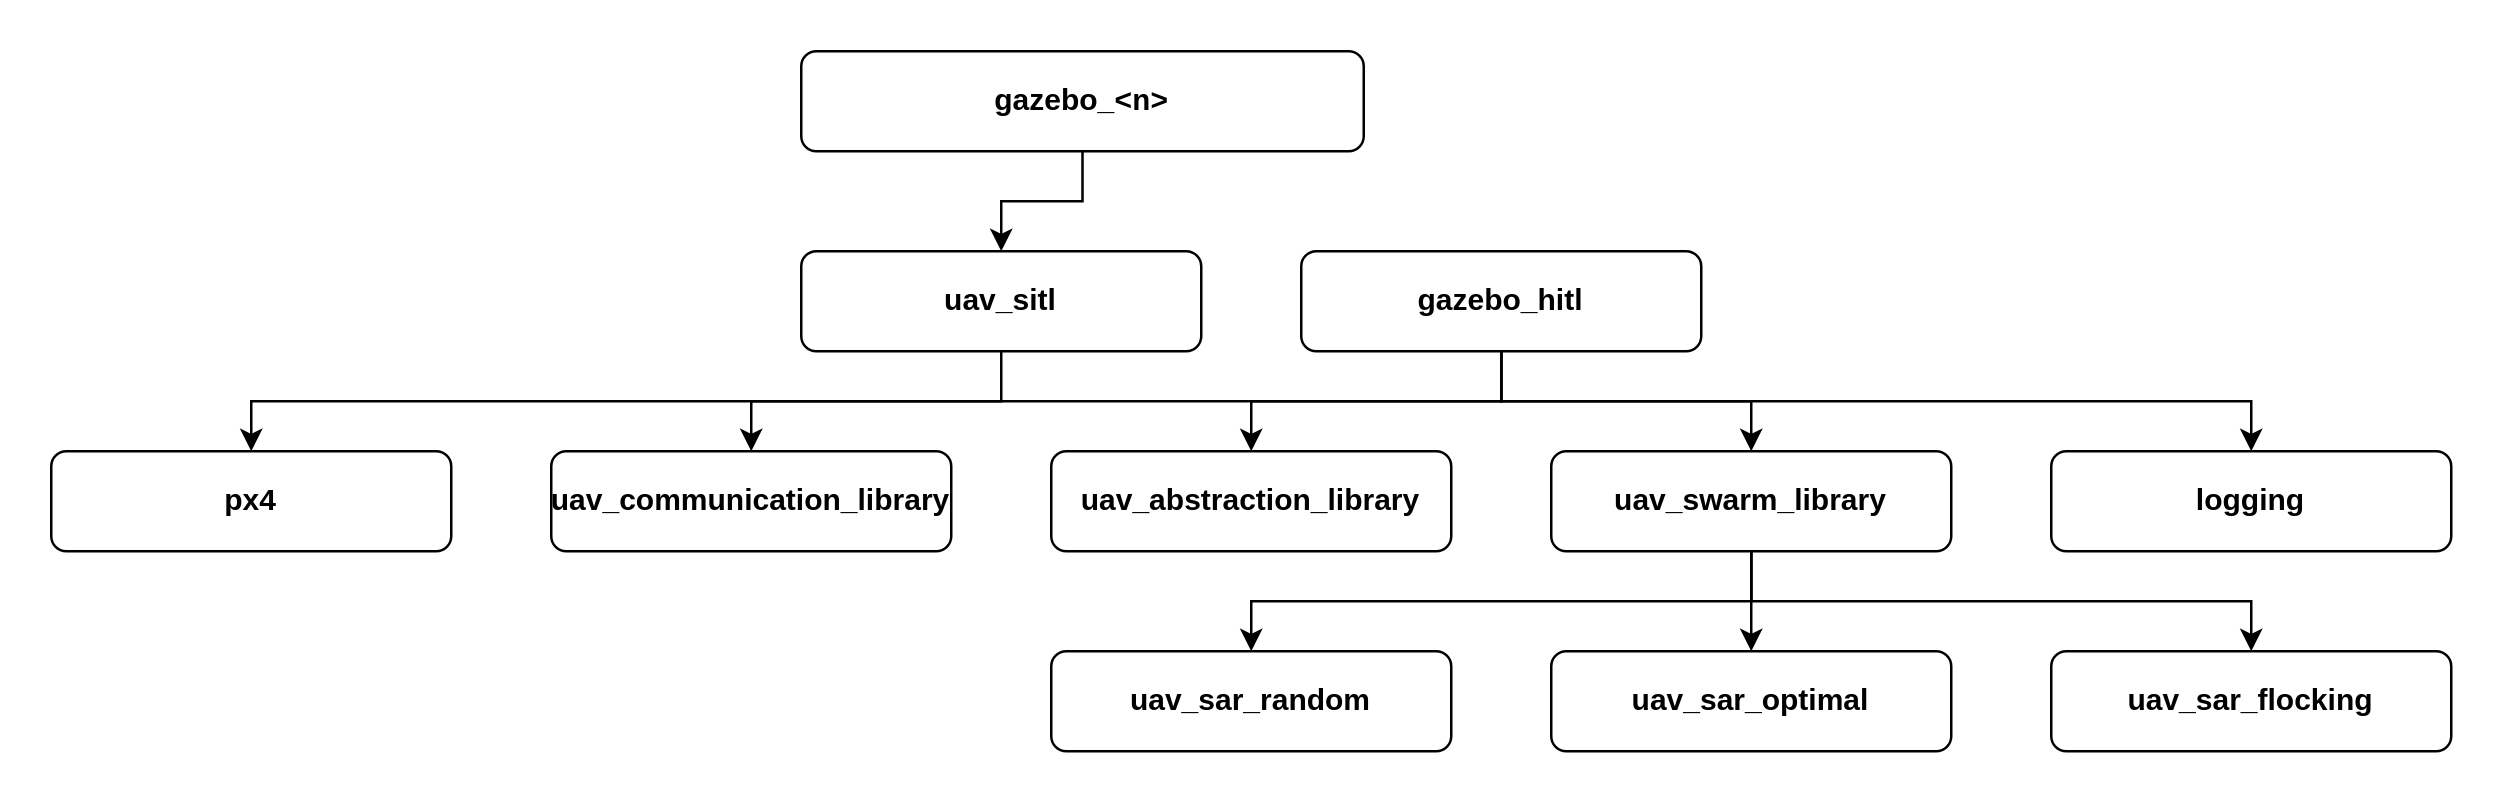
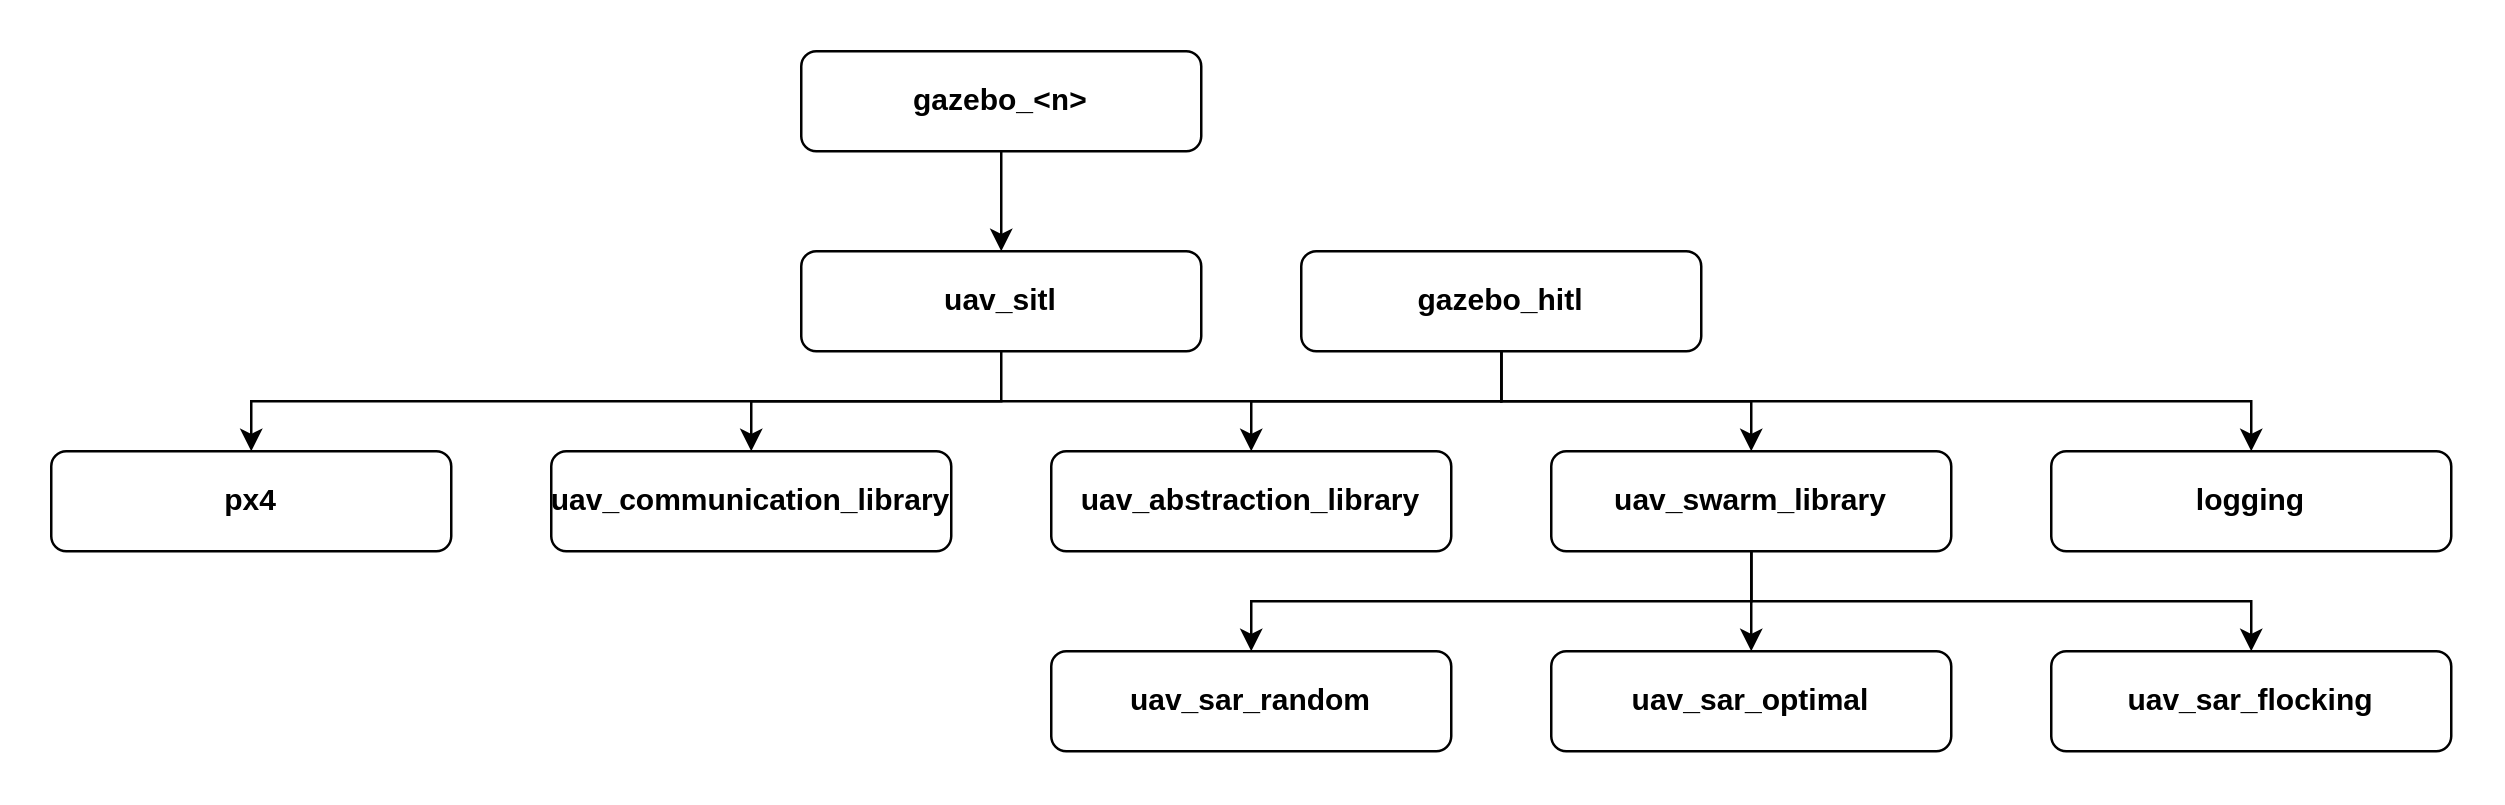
node "gazebo_<n>": size 563x100 -> 400x100
